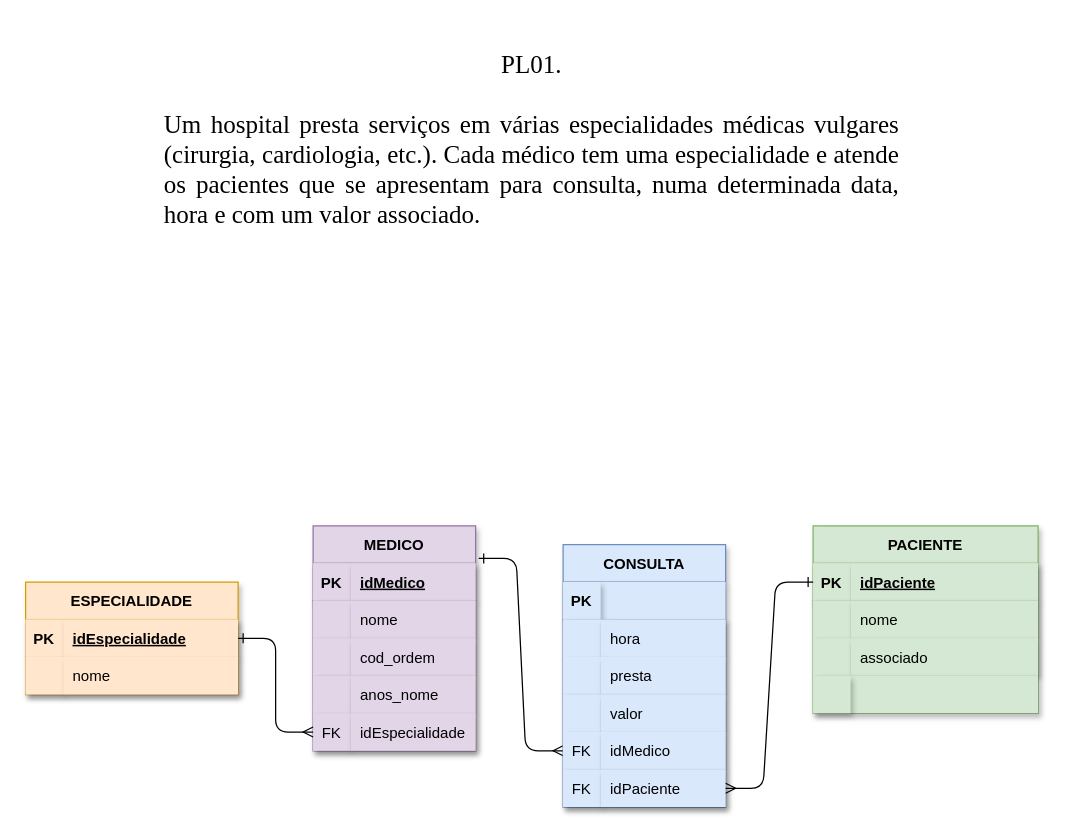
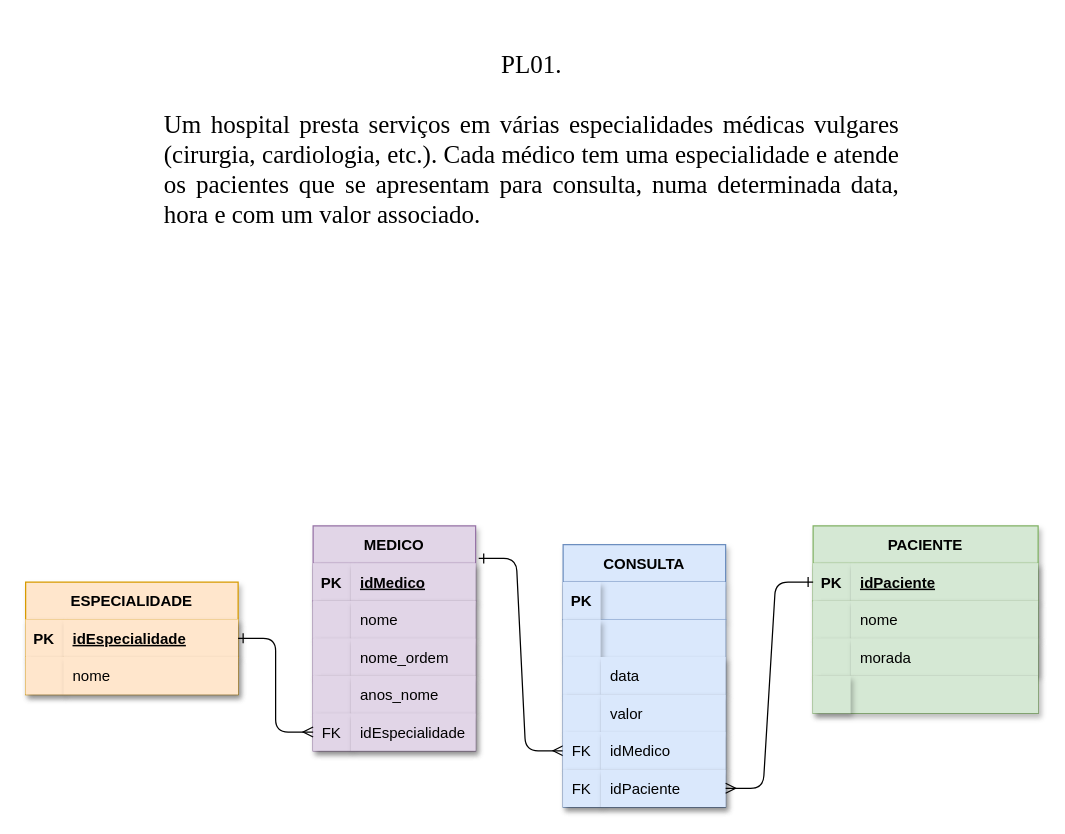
node "hora": removed
node "cod_ordem": label "cod_ordem" -> "nome_ordem"
node "associado": label "associado" -> "morada"
node "presta": label "presta" -> "data"
